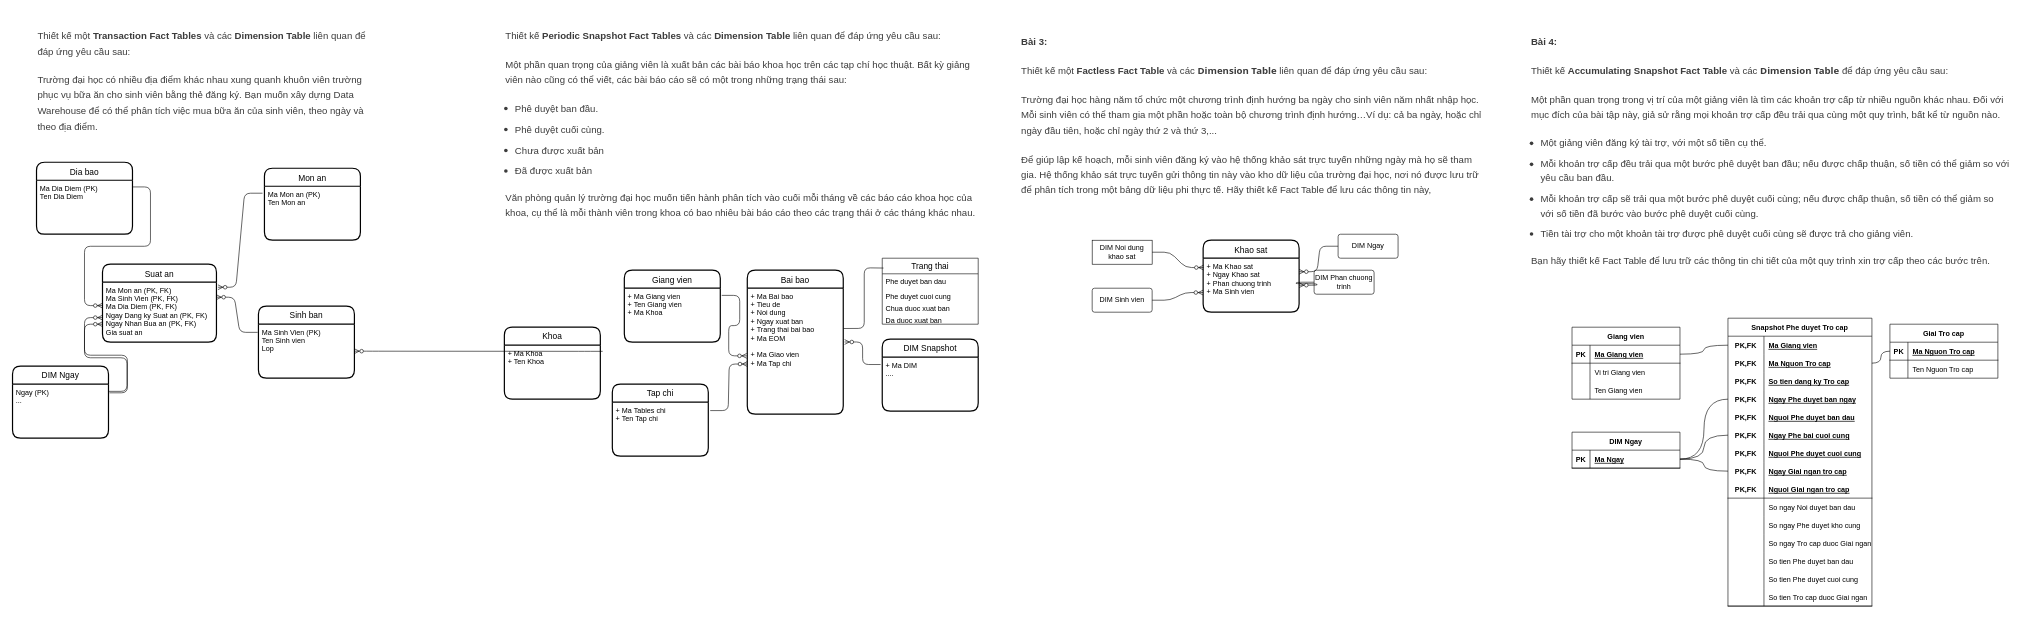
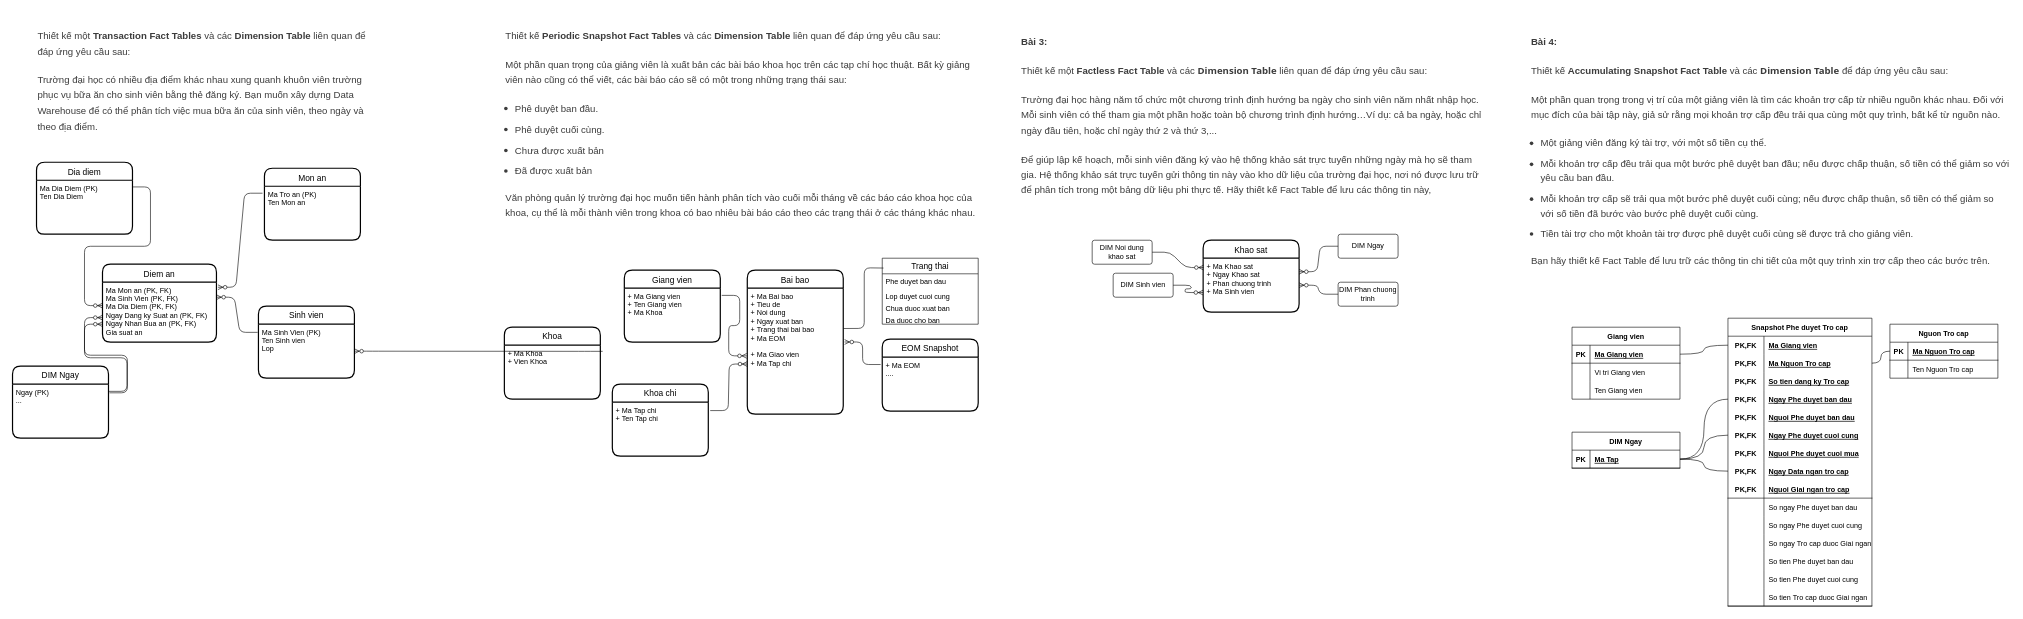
node "Dia bao": label "Dia bao" -> "Dia diem"
node "Ma Mon an (PK) Ten Mon an": label "Ma Mon an (PK) Ten Mon an" -> "Ma Tro an (PK) Ten Mon an"
node "DIM Noi dung khao sat": shape rectangle -> rounded rectangle
node "Suat an": label "Suat an" -> "Diem an"
node "DIM Phan chuong trinh": moved (1344, 282) -> (1368, 294)
node "Phe duyet cuoi cung": label "Phe duyet cuoi cung" -> "Lop duyet cuoi cung"
node "DIM Sinh vien": moved (1122, 300) -> (1143, 285)
node "Sinh ban": label "Sinh ban" -> "Sinh vien"
node "Da duoc xuat ban": label "Da duoc xuat ban" -> "Da duoc cho ban"
node "Giai Tro cap": label "Giai Tro cap" -> "Nguon Tro cap"
node "DIM Snapshot": label "DIM Snapshot" -> "EOM Snapshot"
node "+ Ma Khoa + Ten Khoa": label "+ Ma Khoa + Ten Khoa" -> "+ Ma Khoa + Vien Khoa"
node "+ Ma DIM ....": label "+ Ma DIM ...." -> "+ Ma EOM ...."
node "Tap chi": label "Tap chi" -> "Khoa chi"
node "Ngay Phe duyet ban ngay": label "Ngay Phe duyet ban ngay" -> "Ngay Phe duyet ban dau"
node "+ Ma Tables chi + Ten Tap chi": label "+ Ma Tables chi + Ten Tap chi" -> "+ Ma Tap chi + Ten Tap chi"
node "Ngay Phe bai cuoi cung": label "Ngay Phe bai cuoi cung" -> "Ngay Phe duyet cuoi cung"
node "Nguoi Phe duyet cuoi cung": label "Nguoi Phe duyet cuoi cung" -> "Nguoi Phe duyet cuoi mua"
node "Ma Ngay": label "Ma Ngay" -> "Ma Tap"
node "Ngay Giai ngan tro cap": label "Ngay Giai ngan tro cap" -> "Ngay Data ngan tro cap"
node "So ngay Noi duyet ban dau": label "So ngay Noi duyet ban dau" -> "So ngay Phe duyet ban dau"
node "So ngay Phe duyet kho cung": label "So ngay Phe duyet kho cung" -> "So ngay Phe duyet cuoi cung"
